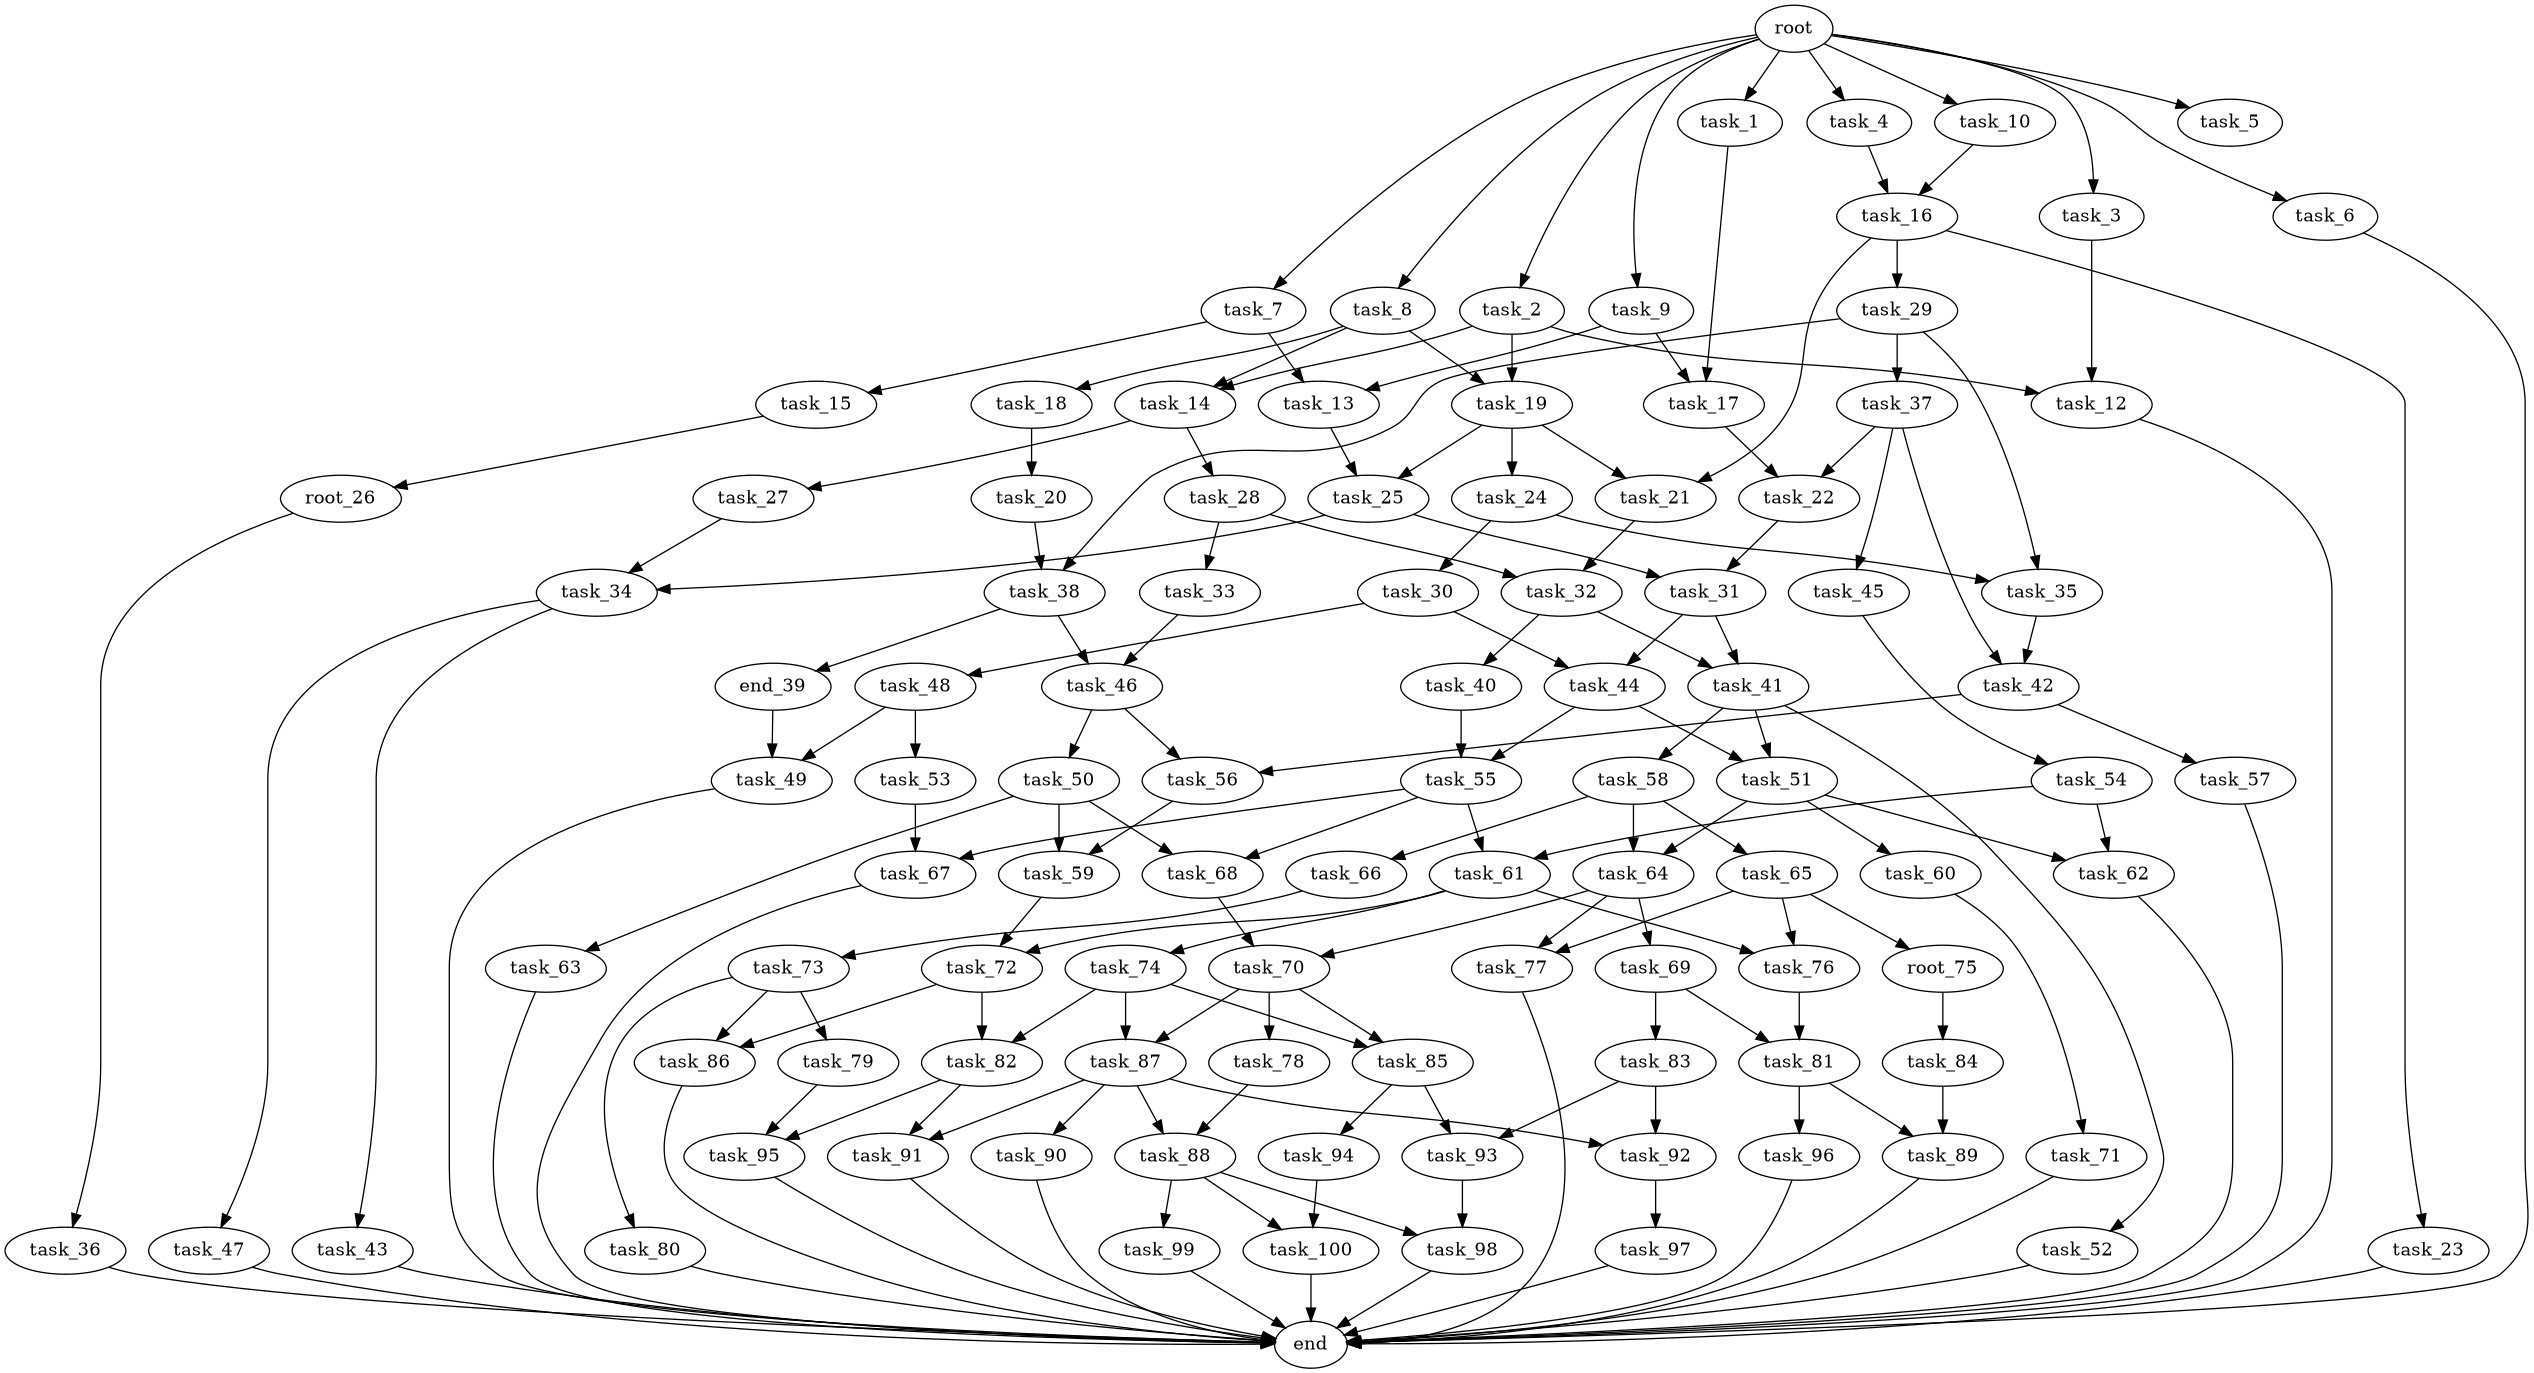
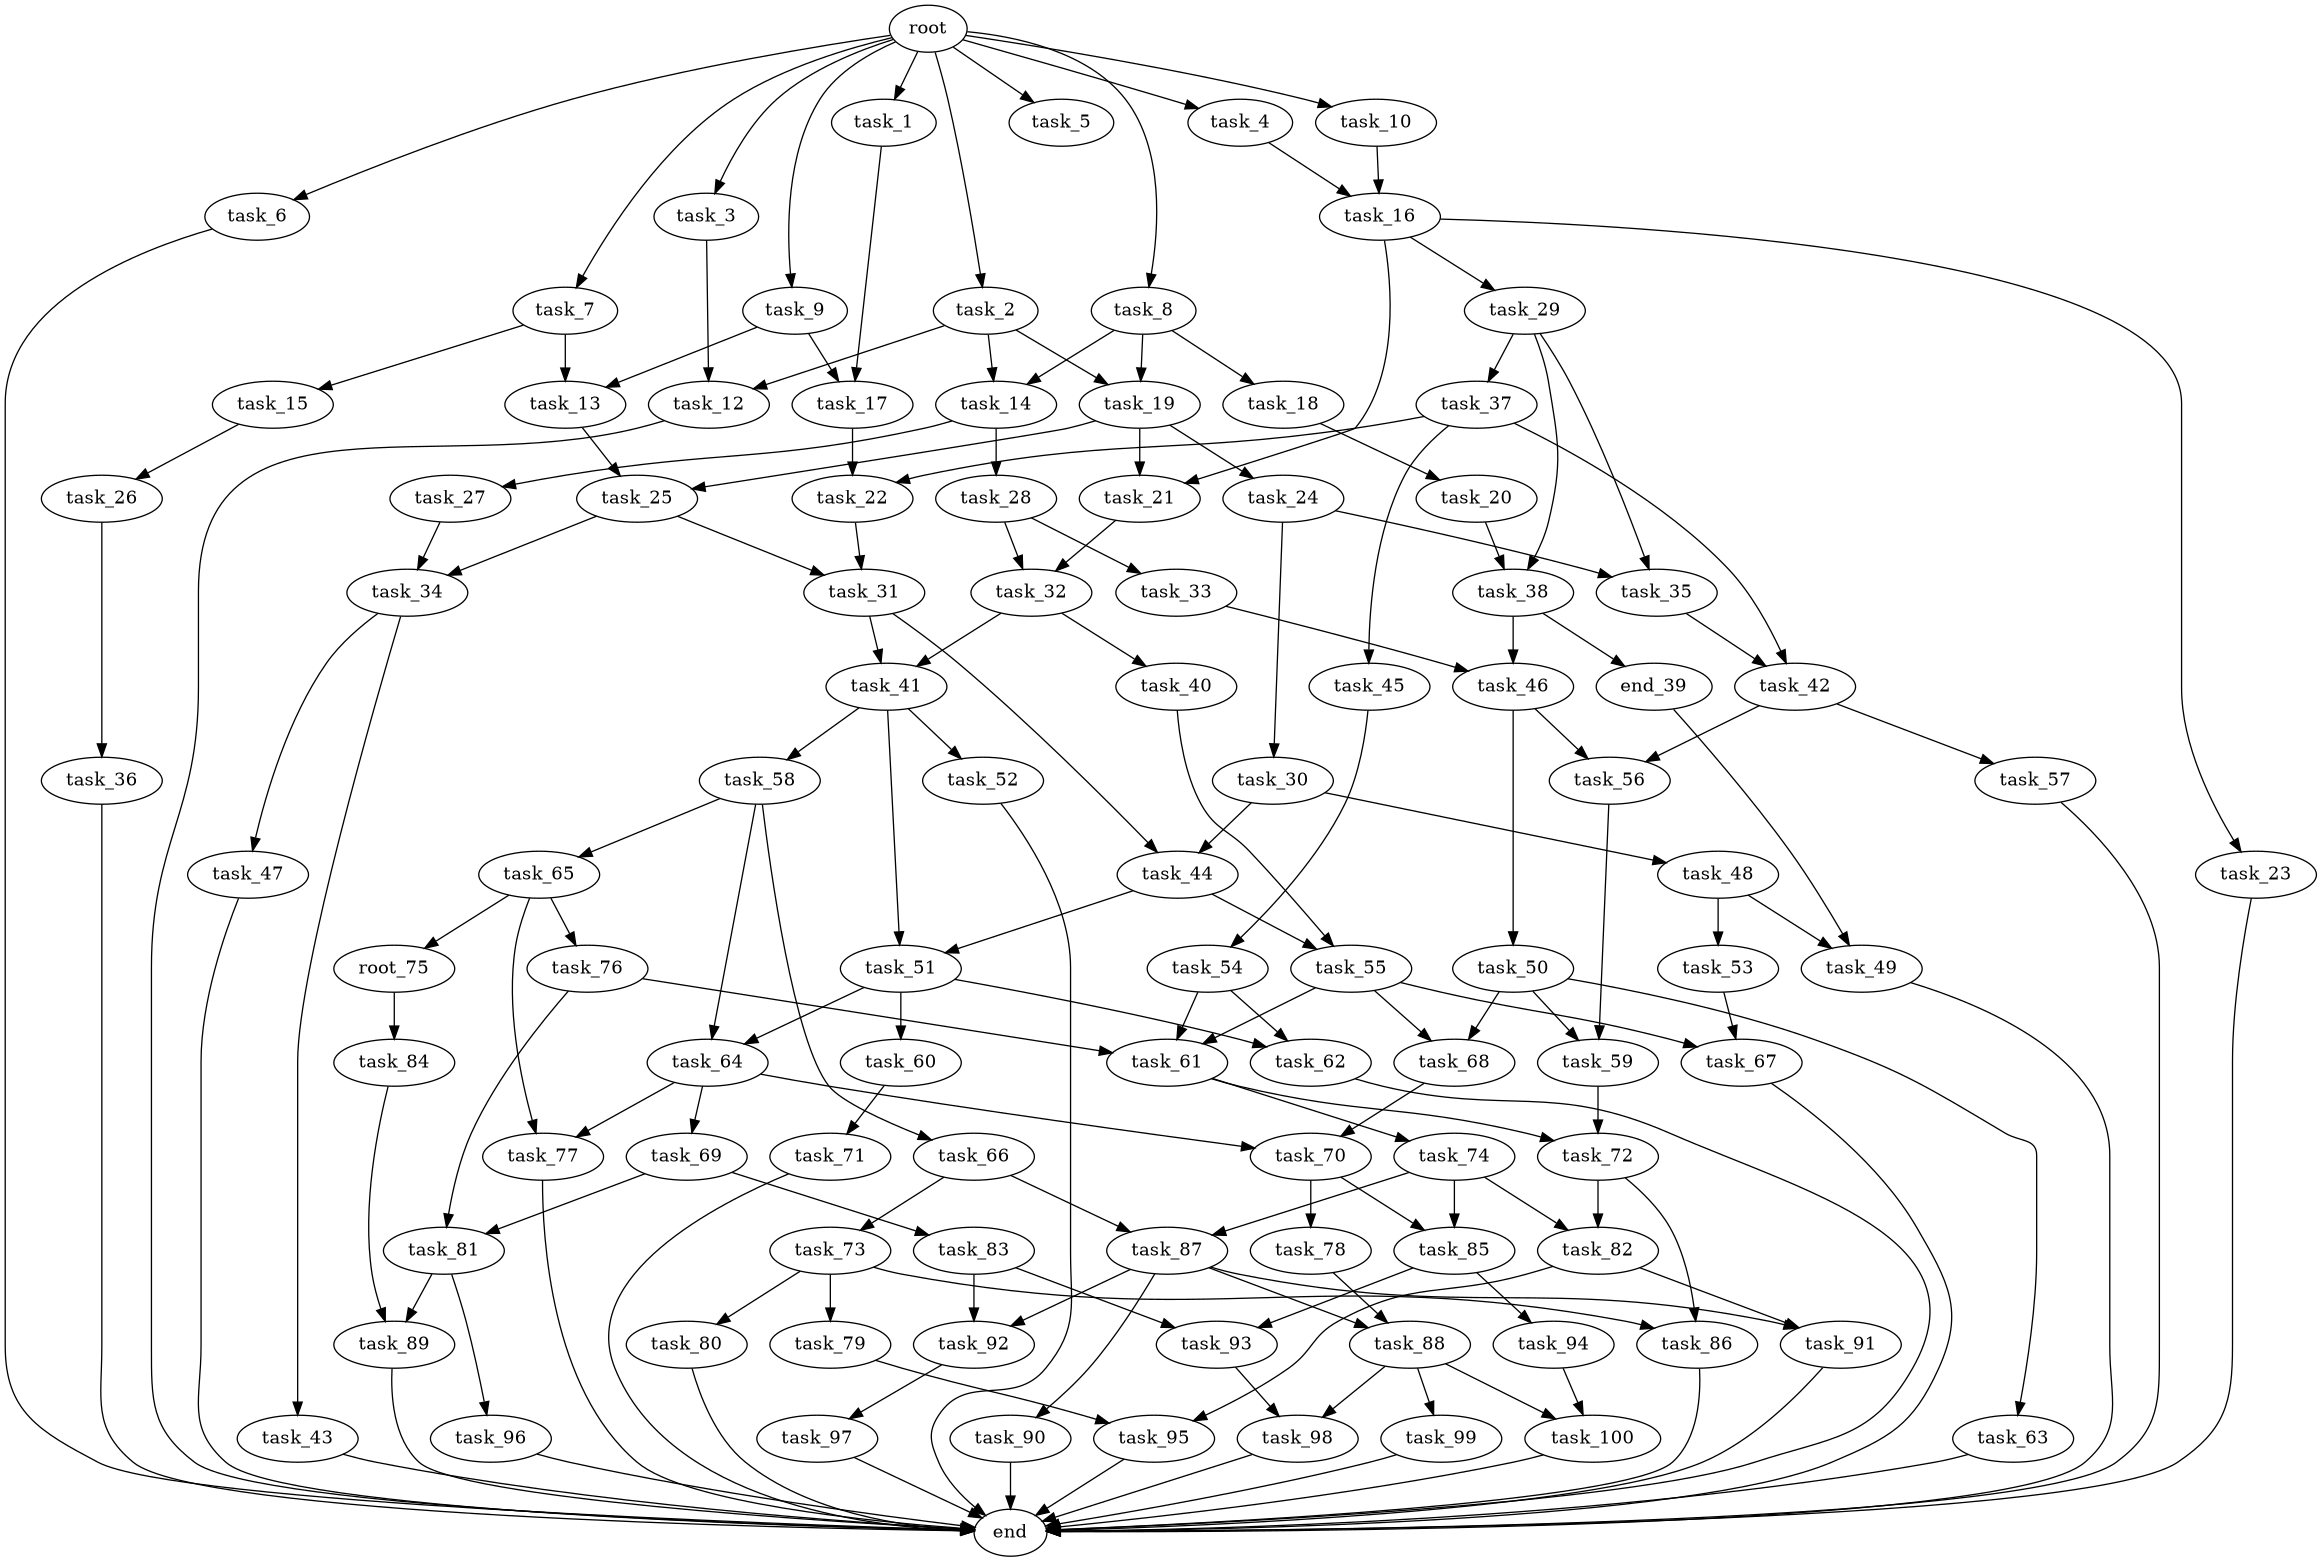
node "root_26": label "root_26" -> "task_26"
edge "task_61" -> "task_76": reversed
edge "task_70" -> "task_87": now "task_66" -> "task_87"
